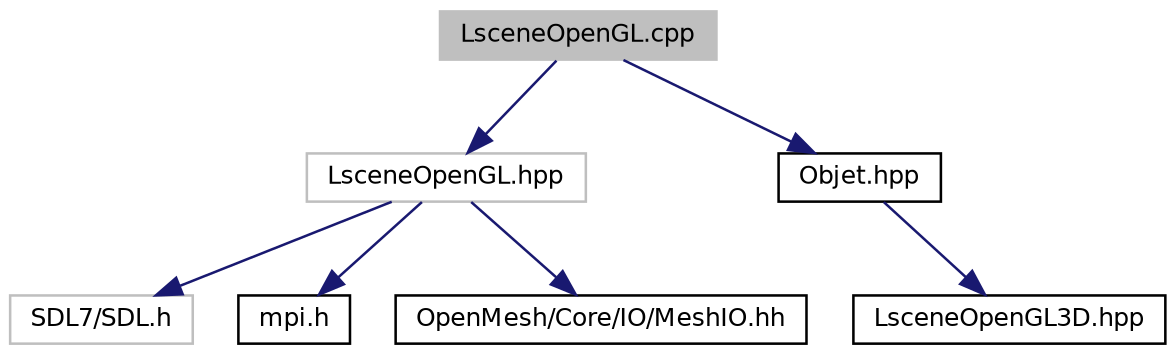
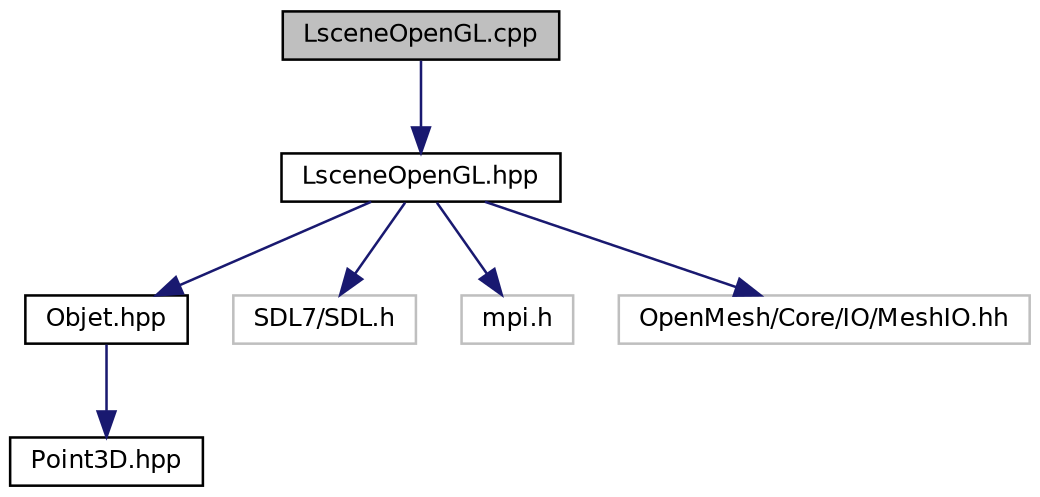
node "LsceneOpenGL.cpp": color grey75 -> black
edge "LsceneOpenGL.cpp" -> "Objet.hpp": now "LsceneOpenGL.hpp" -> "Objet.hpp"
node "LsceneOpenGL.hpp": color grey75 -> black
node "mpi.h": color black -> grey75
node "OpenMesh/Core/IO/MeshIO.hh": color black -> grey75
node "LsceneOpenGL3D.hpp": label "LsceneOpenGL3D.hpp" -> "Point3D.hpp"
